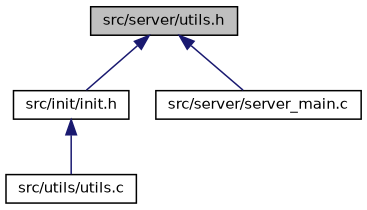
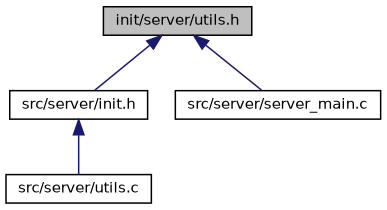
node "src/server/utils.h": label "src/server/utils.h" -> "init/server/utils.h"
node "src/init/init.h": label "src/init/init.h" -> "src/server/init.h"
node "src/utils/utils.c": label "src/utils/utils.c" -> "src/server/utils.c"
